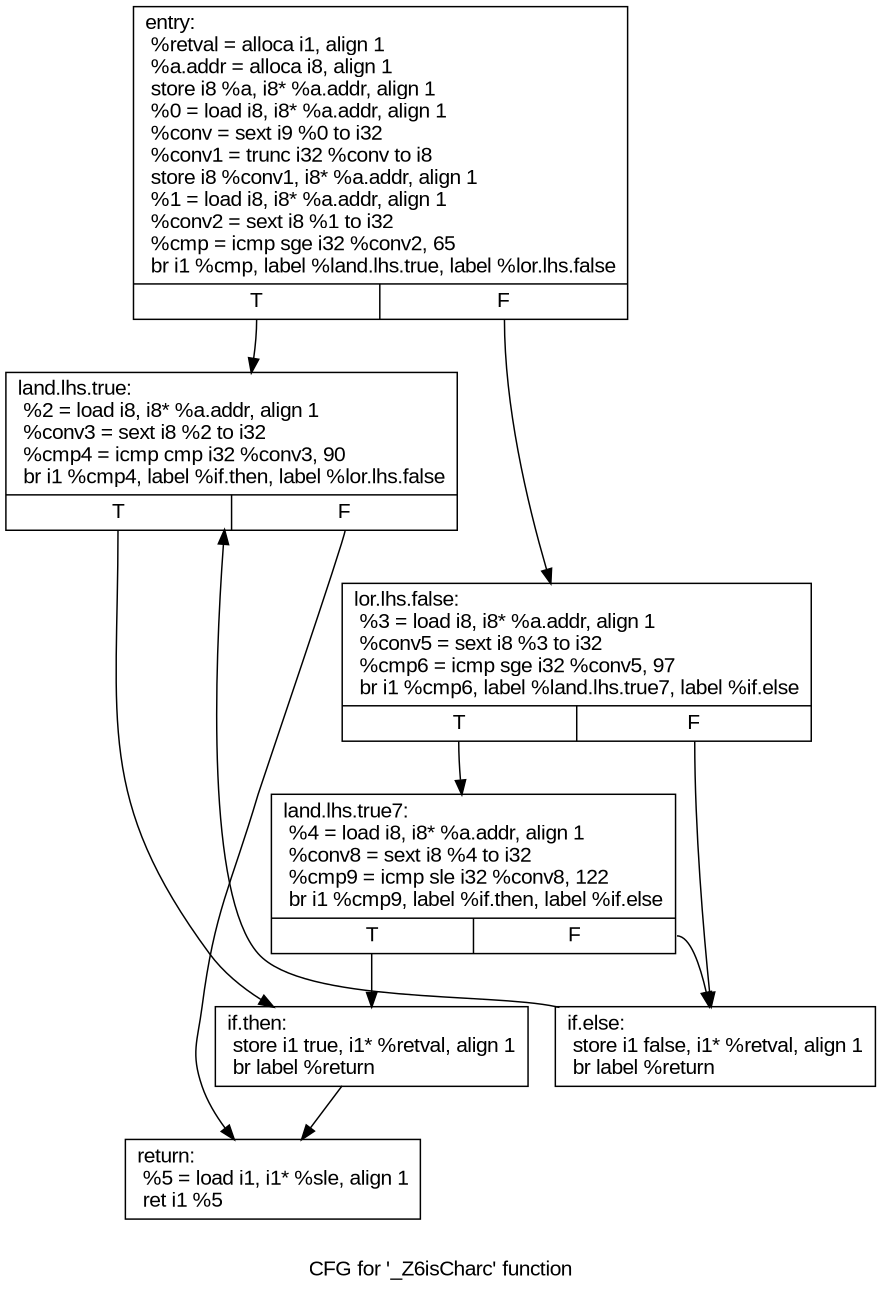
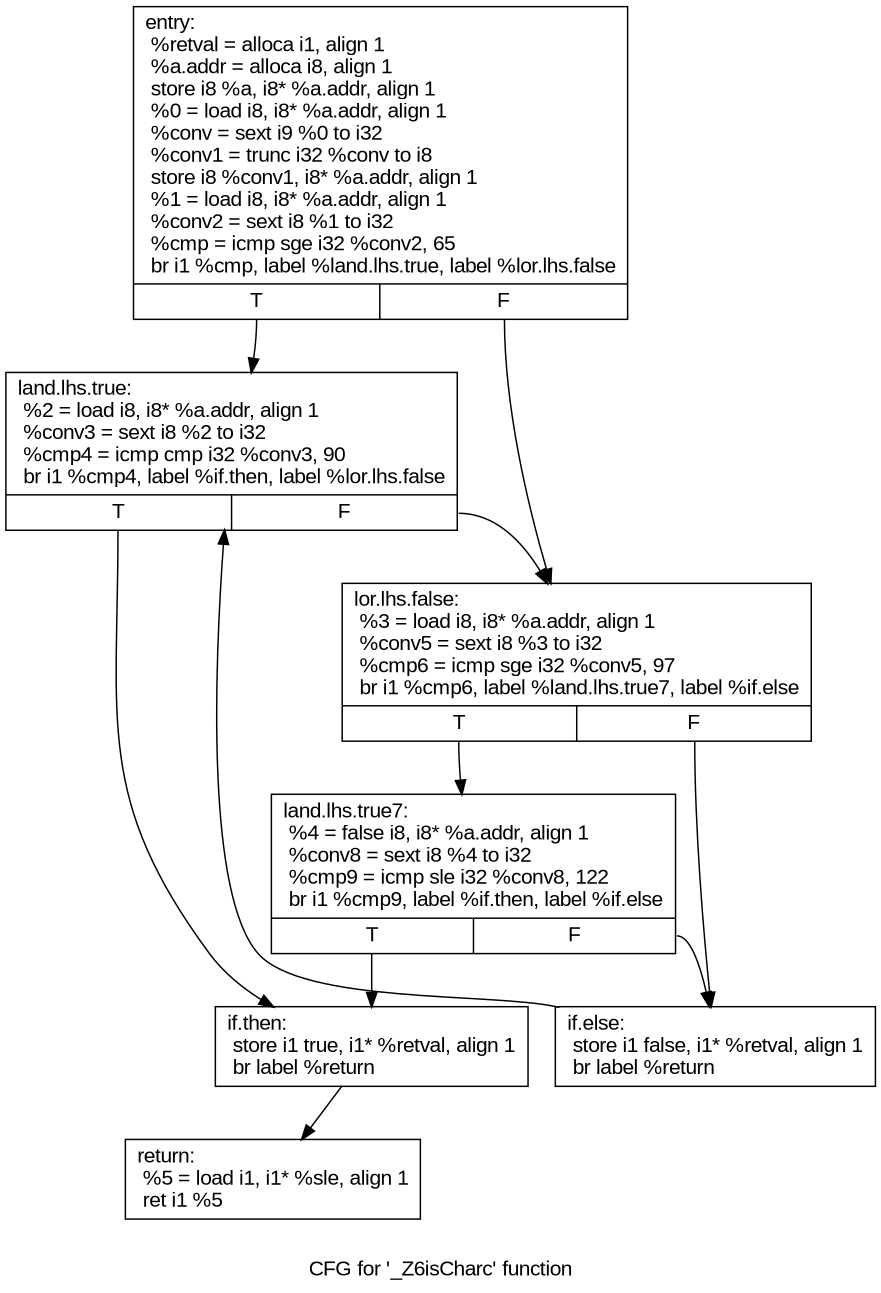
edge "land.lhs.true:" -> "return:": now "land.lhs.true:" -> "lor.lhs.false:"
node "land.lhs.true7:": text "%4 = load i8, i8* %a.addr, align 1" -> "%4 = false i8, i8* %a.addr, align 1"
